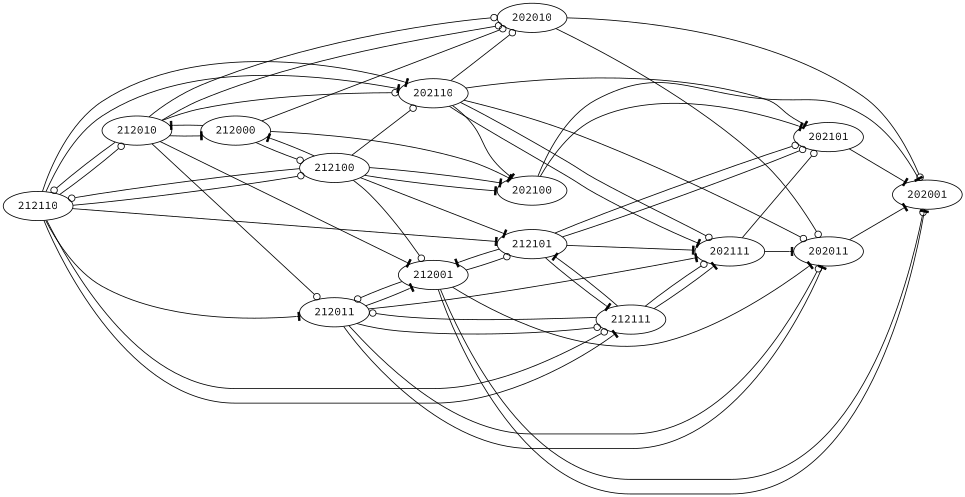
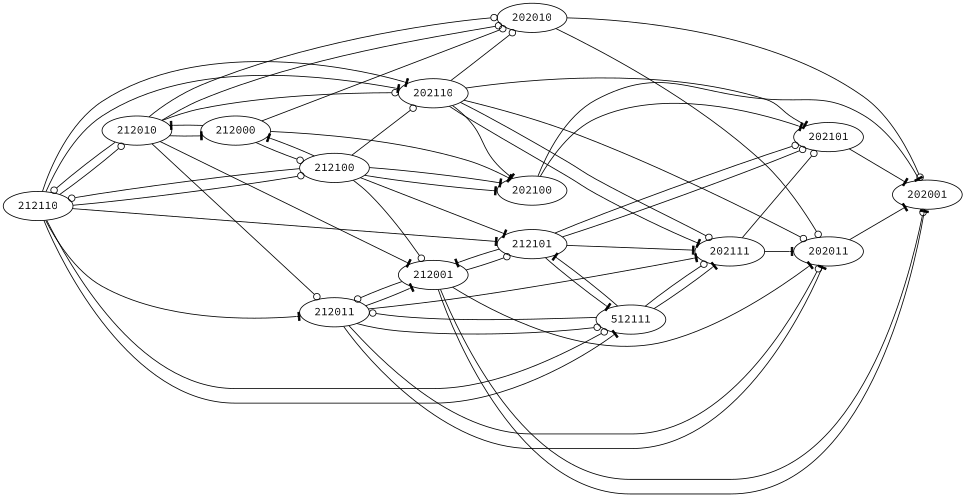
node "212111": label "212111" -> "512111"
